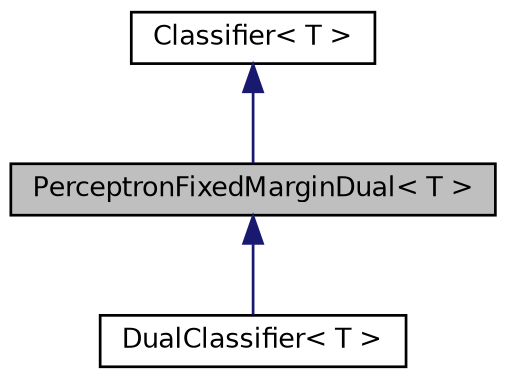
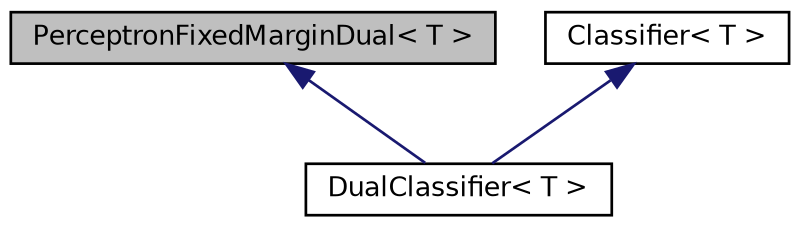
edge "PerceptronFixedMarginDual< T >" -> "Classifier< T >": now "DualClassifier< T >" -> "Classifier< T >"
